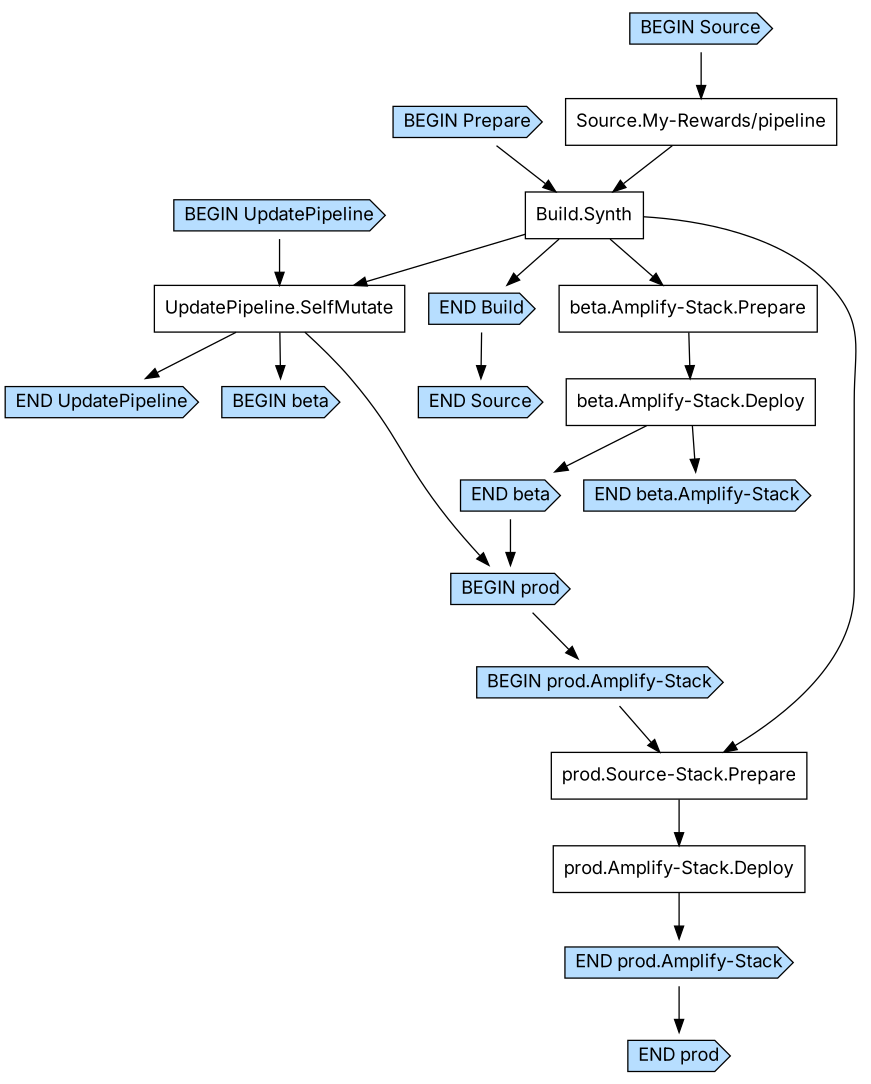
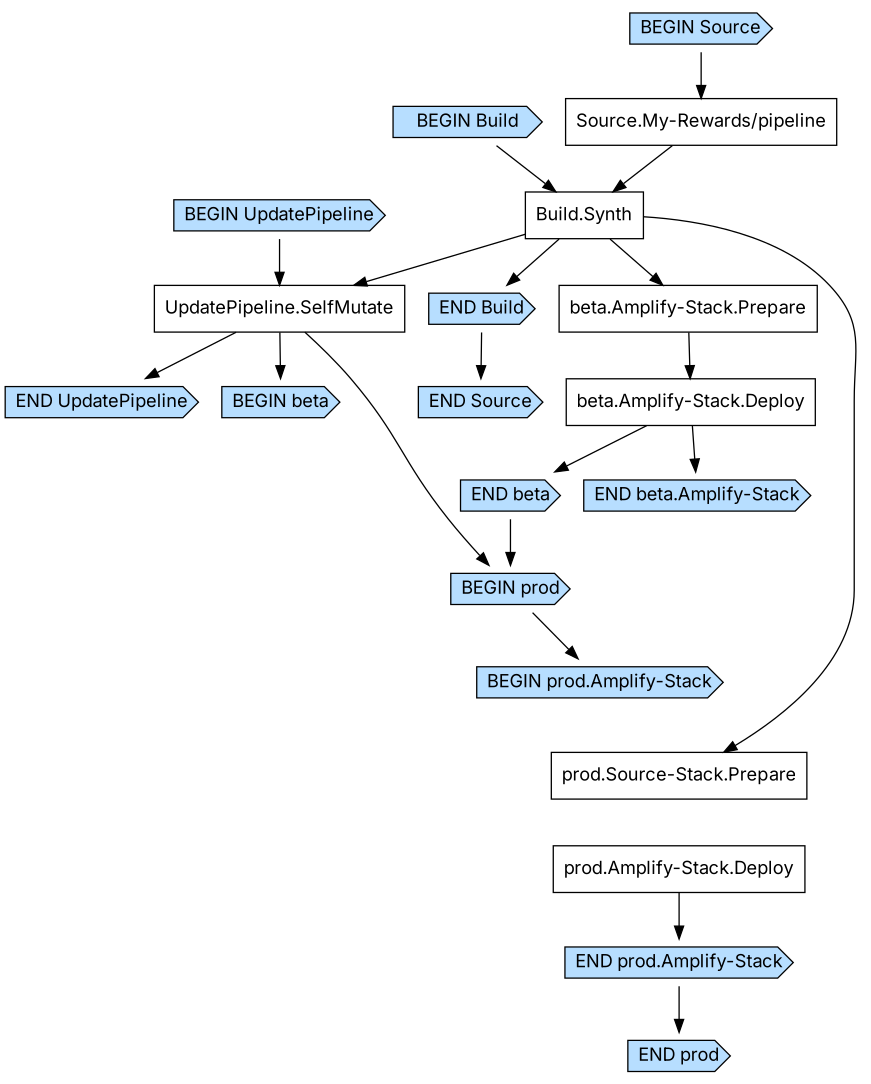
node "BEGIN Prepare": label "BEGIN Prepare" -> "BEGIN Build"
edge "BEGIN prod.Amplify-Stack" -> "prod.Source-Stack.Prepare": removed
edge "prod.Source-Stack.Prepare" -> "prod.Amplify-Stack.Deploy": removed
